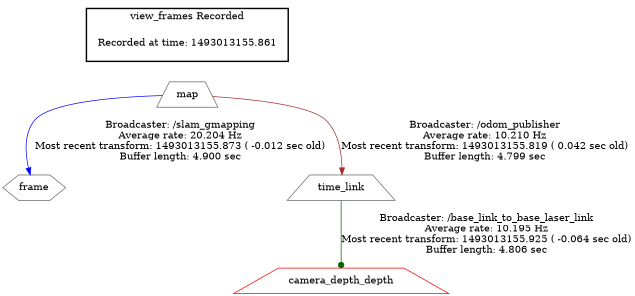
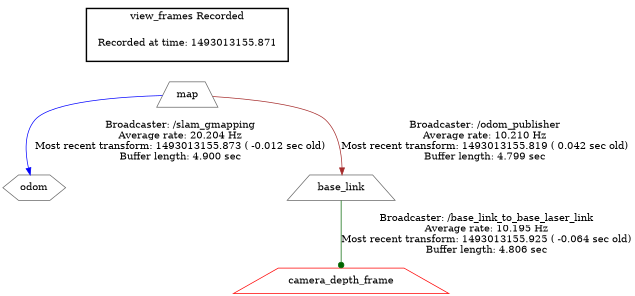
node "Recorded at time: 1493013155.861": label "Recorded at time: 1493013155.861" -> "Recorded at time: 1493013155.871"
node "frame": label "frame" -> "odom"
node "time_link": label "time_link" -> "base_link"
node "camera_depth_depth": label "camera_depth_depth" -> "camera_depth_frame"
